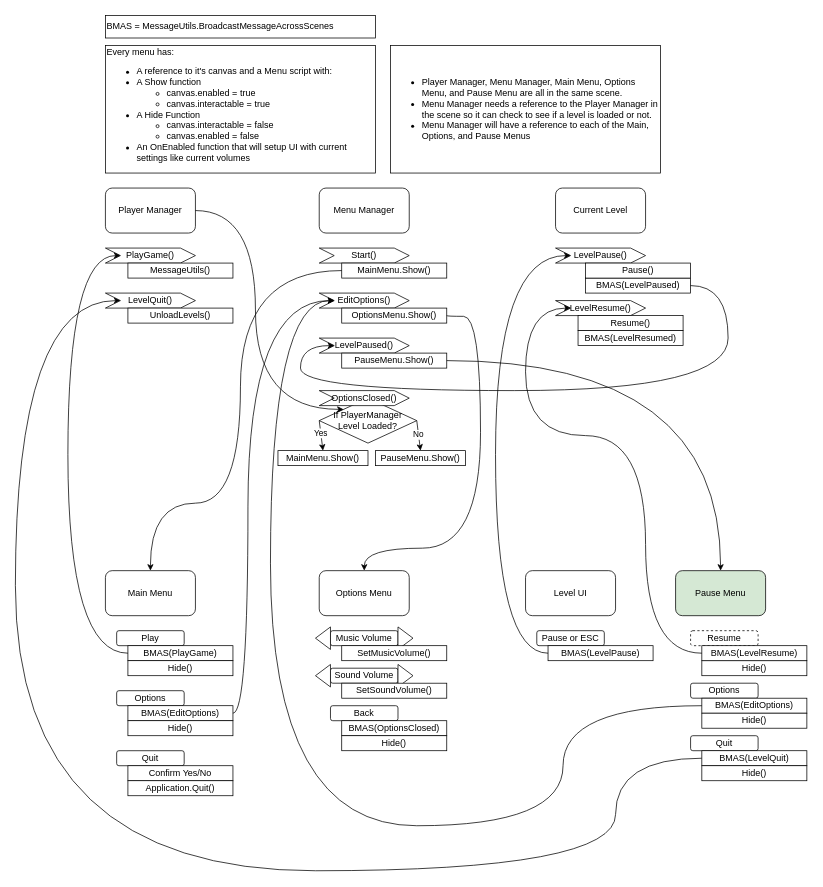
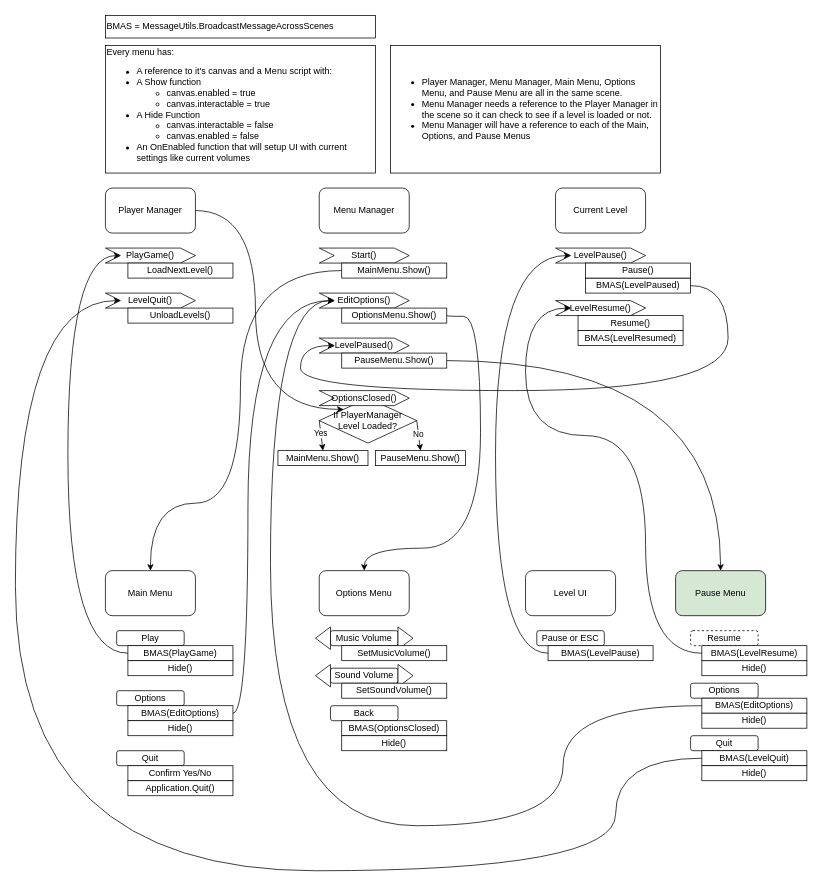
node "MessageUtils()": label "MessageUtils()" -> "LoadNextLevel()"
